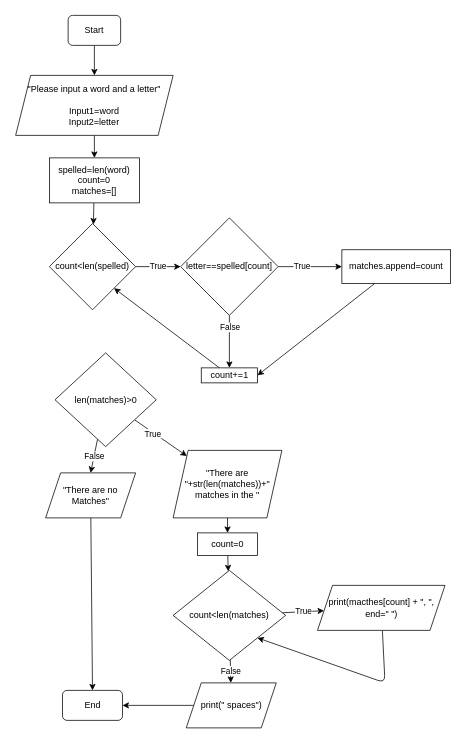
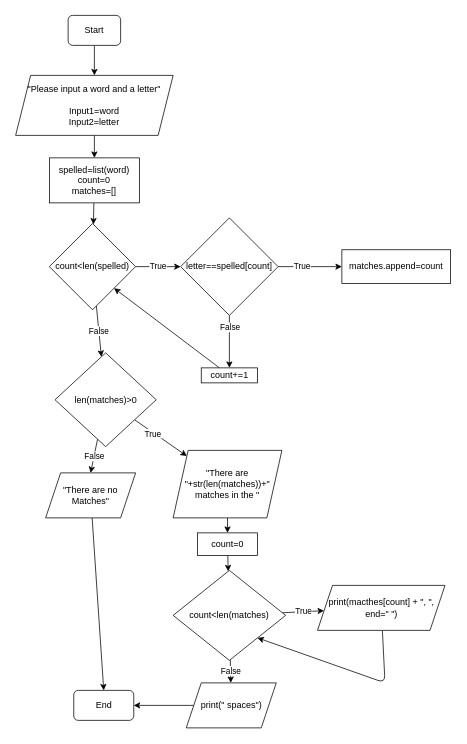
node "spelled=len(word) count=0 matches=[]": label "spelled=len(word) count=0 matches=[]" -> "spelled=list(word) count=0 matches=[]"
edge "matches.append=count" -> "count+=1": removed
edge "count<len(spelled)" -> "len(matches)>0": added, label "False"
node "End": moved (92, 705) -> (104, 705)
